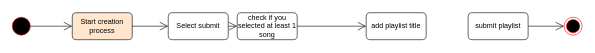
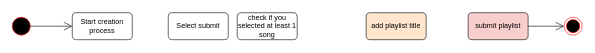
node "Start creation process": fillcolor #ffe6cc -> #ffffff
edge "Start creation process" -> "Select submit": removed
edge "Select submit" -> "check if you selected at least 1 song": removed
edge "check if you selected at least 1 song" -> "add playlist title": removed
node "add playlist title": fillcolor #ffffff -> #ffe6cc
node "submit playlist": fillcolor #ffffff -> #f8cecc
